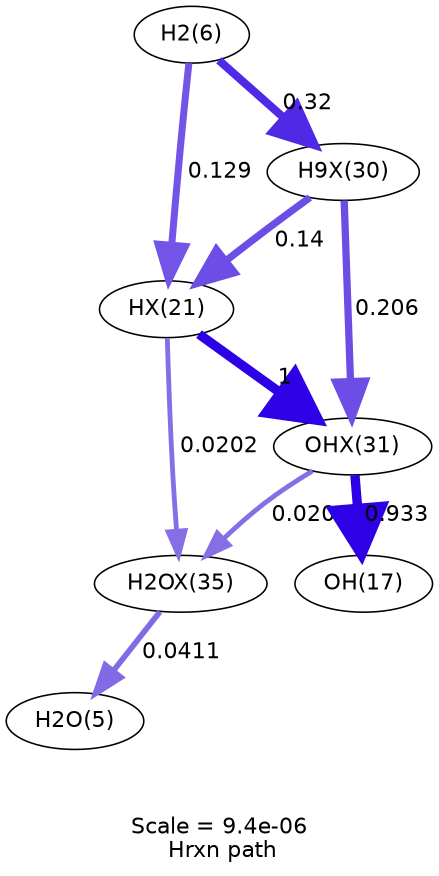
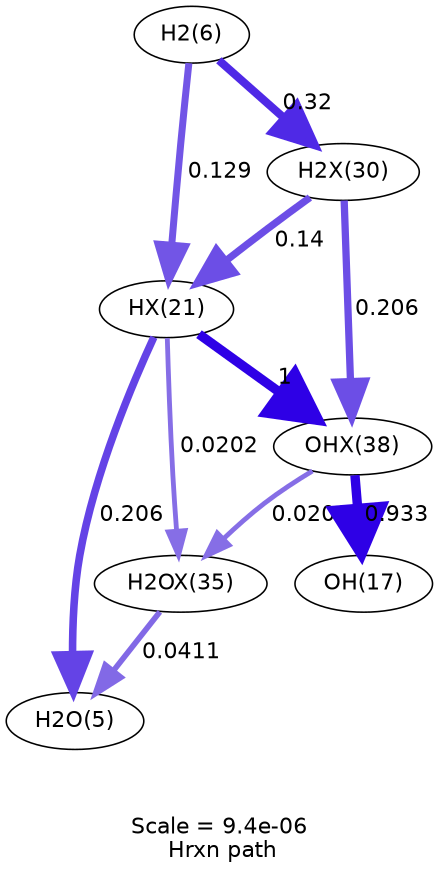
node "H9X(30)": label "H9X(30)" -> "H2X(30)"
node "OHX(31)": label "OHX(31)" -> "OHX(38)"
edge "HX(21)" -> "H2O(5)": added, label "0.206"
